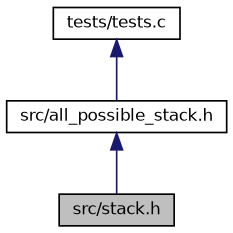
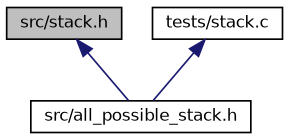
node "tests/tests.c": label "tests/tests.c" -> "tests/stack.c"
edge "src/stack.h" -> "src/all_possible_stack.h": reversed
